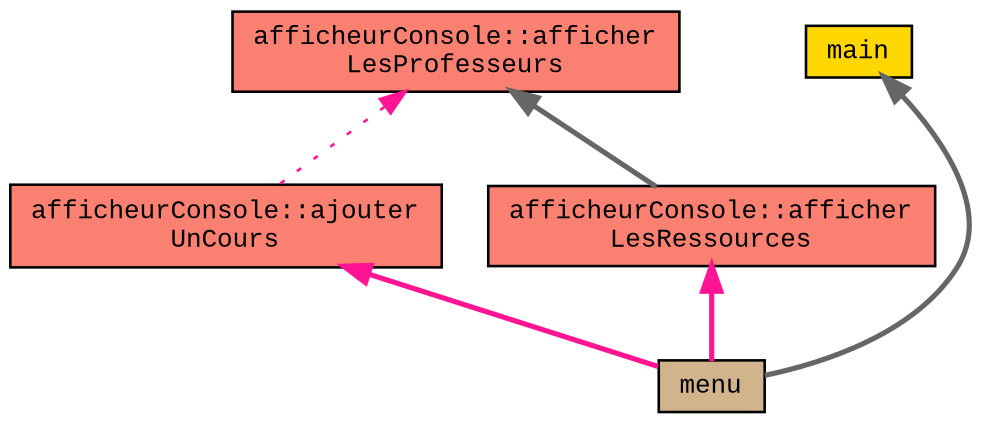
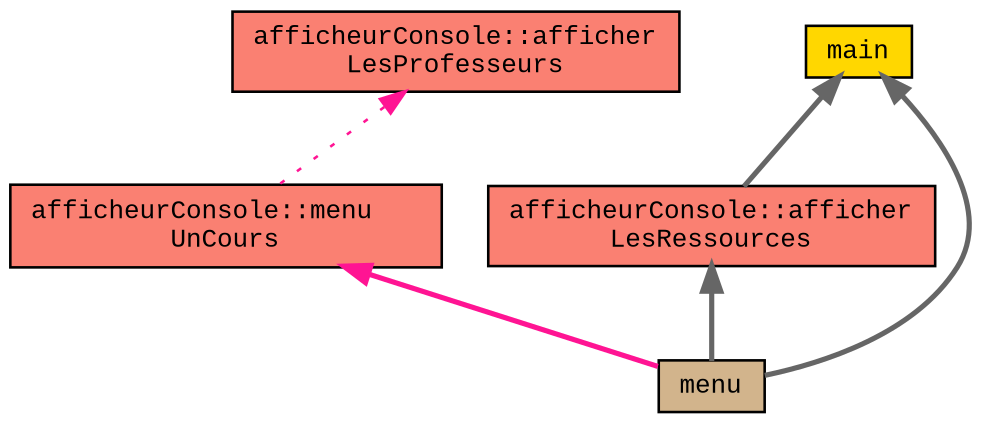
edge "afficheurConsole::afficher LesRessources" -> "afficheurConsole::afficher LesProfesseurs": now "afficheurConsole::afficher LesRessources" -> "main"
node "afficheurConsole::ajouter UnCours": label "afficheurConsole::ajouter UnCours" -> "afficheurConsole::menu UnCours"
edge "menu" -> "afficheurConsole::afficher LesRessources": color deeppink -> gray40
